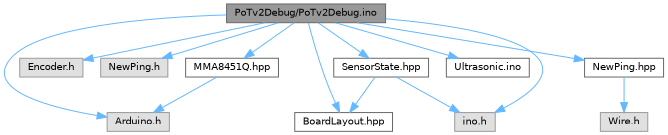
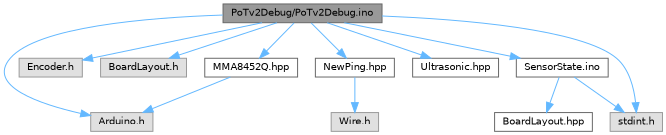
edge "PoTv2Debug/PoTv2Debug.ino" -> "BoardLayout.hpp": removed
node "NewPing.h": label "NewPing.h" -> "BoardLayout.h"
node "MMA8451Q.hpp": label "MMA8451Q.hpp" -> "MMA8452Q.hpp"
node "SensorState.hpp": label "SensorState.hpp" -> "SensorState.ino"
node "Ultrasonic.ino": label "Ultrasonic.ino" -> "Ultrasonic.hpp"
node "ino.h": label "ino.h" -> "stdint.h"
